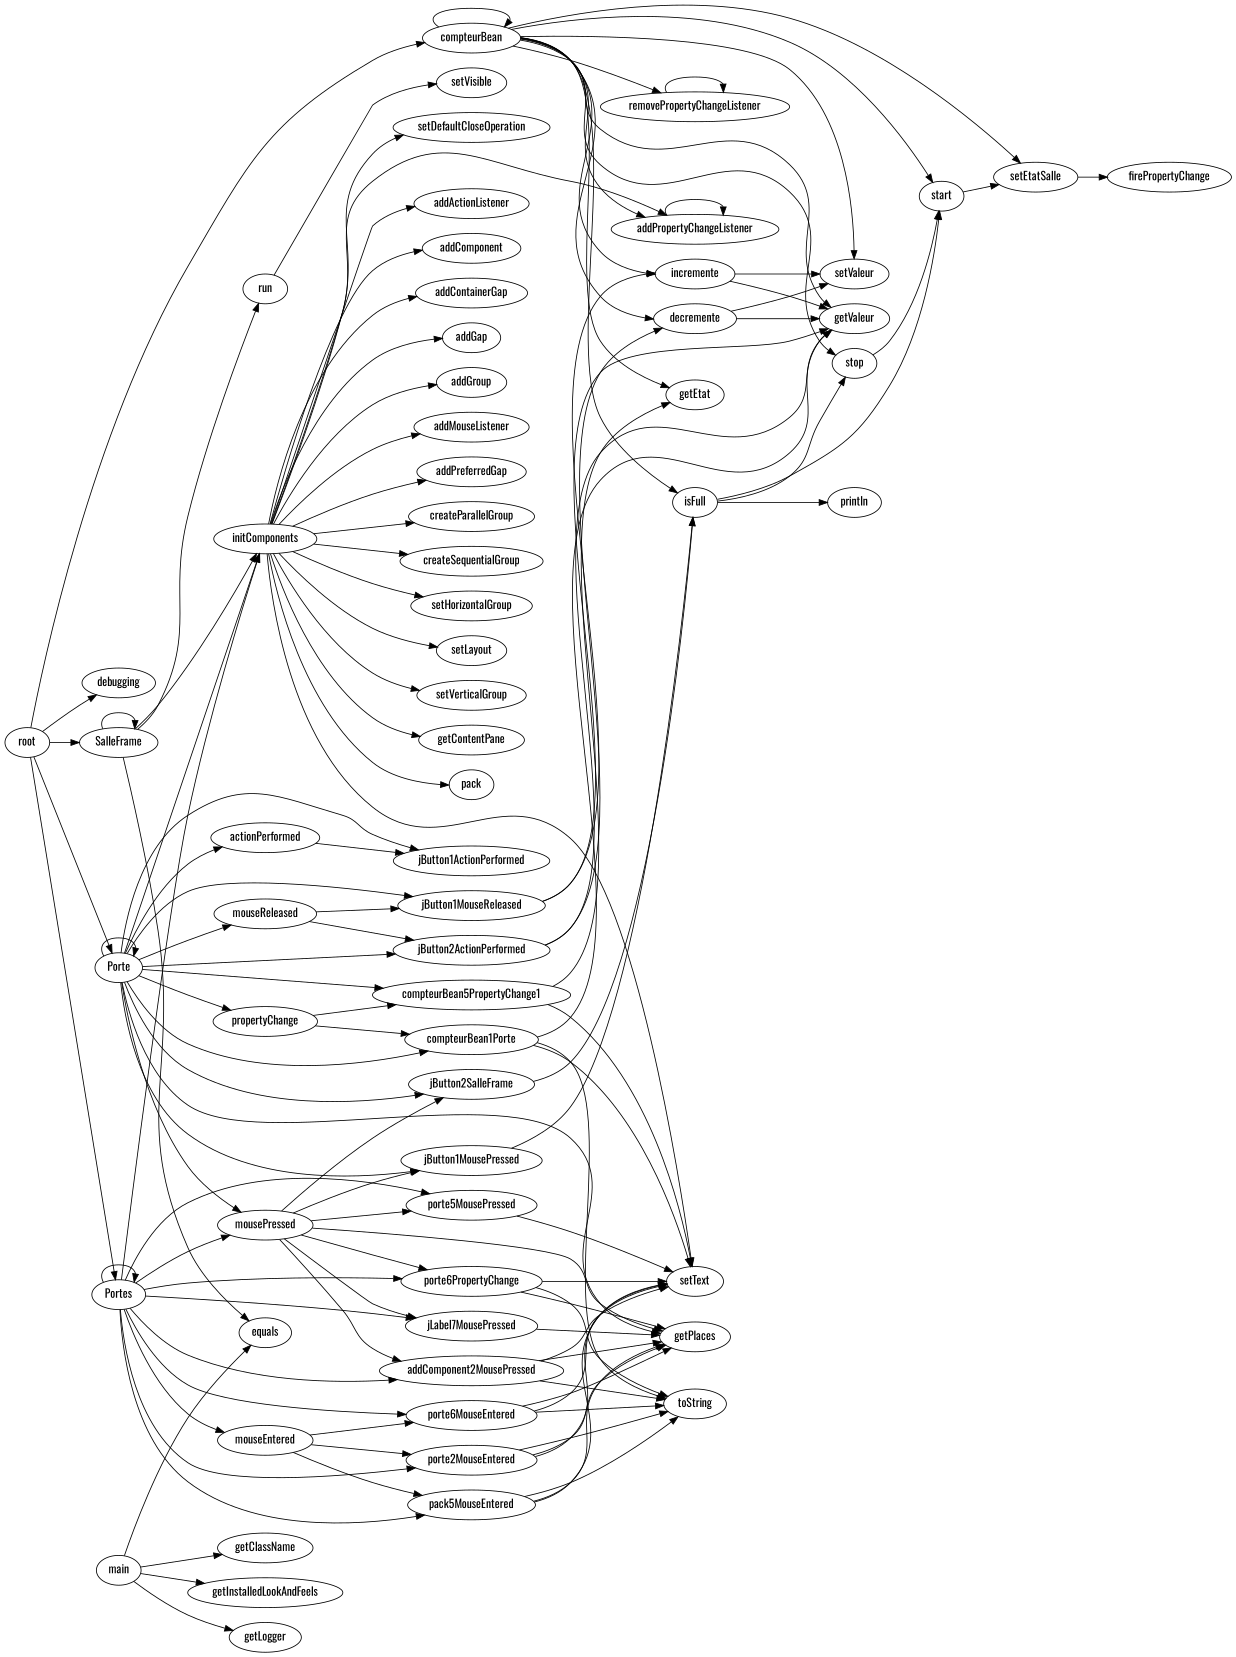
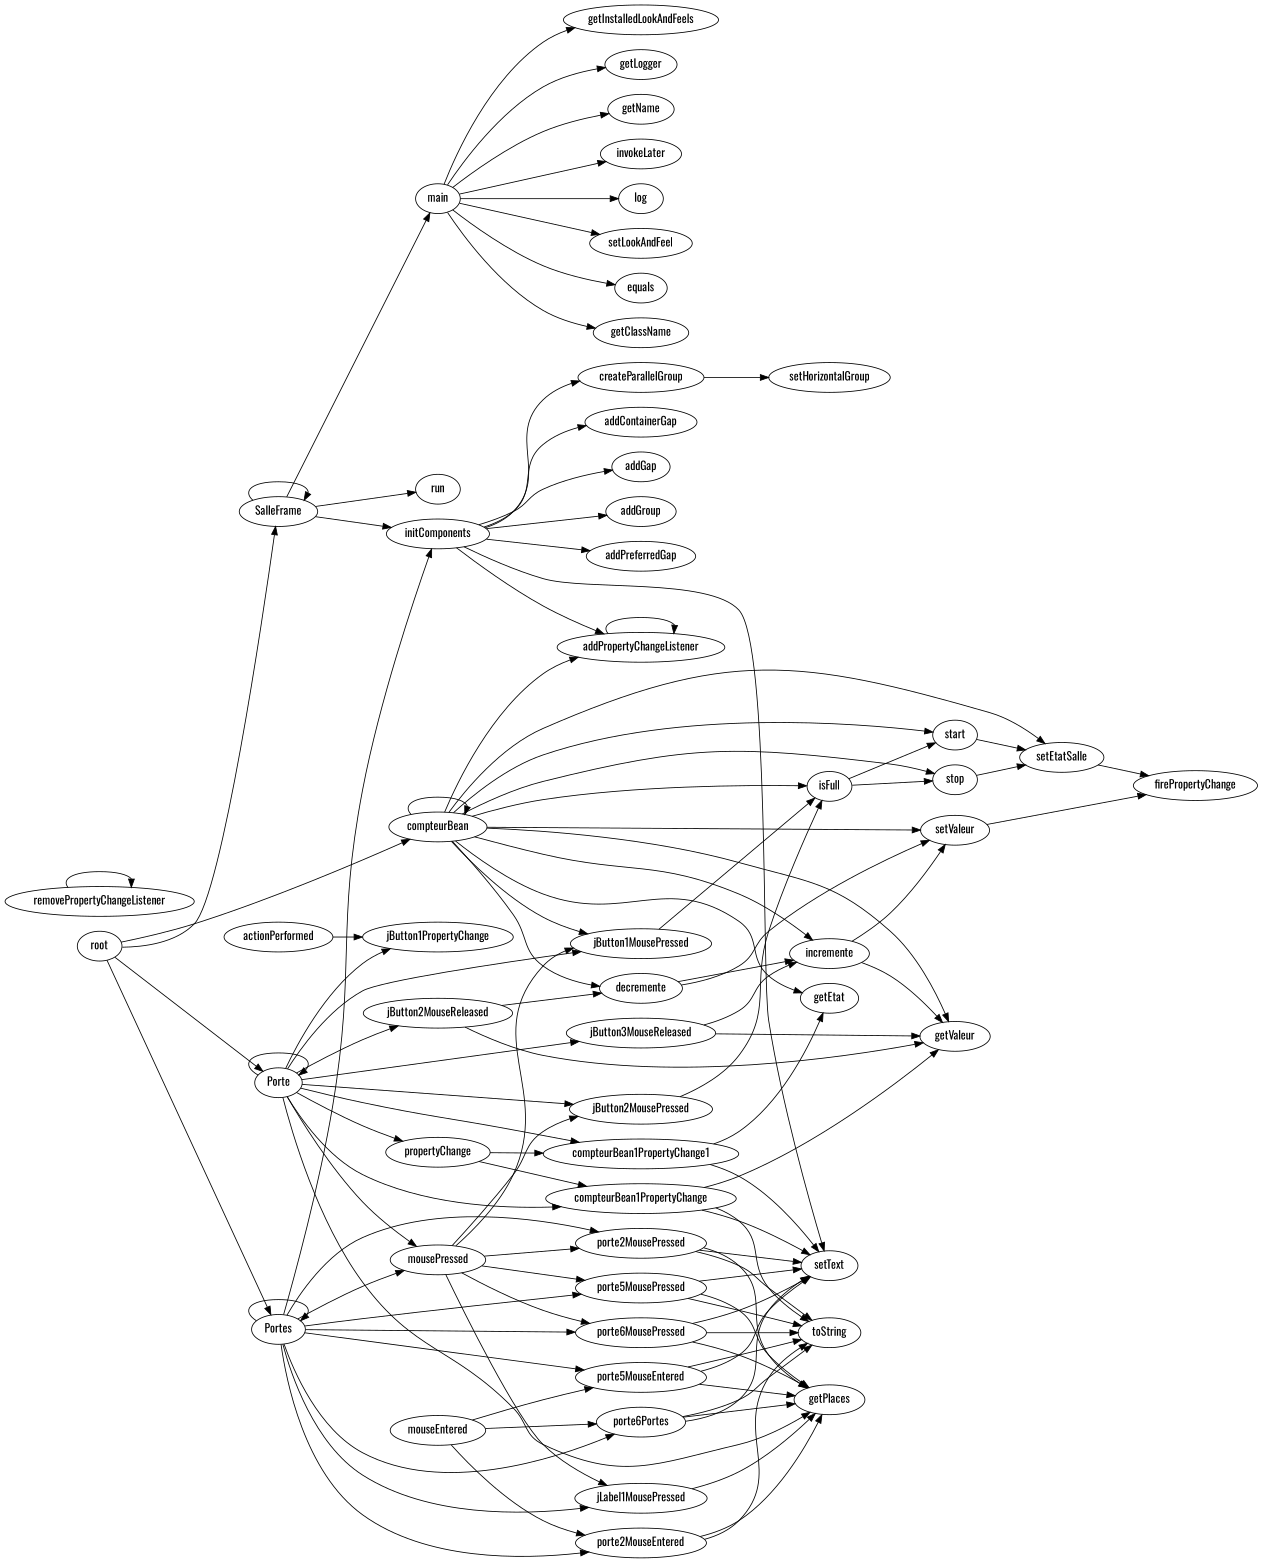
edge "compteurBean" -> "removePropertyChangeListener": now "compteurBean" -> "jButton1MousePressed"
node "setVisible": removed
node "getName": added
node "setDefaultCloseOperation": removed
node "invokeLater": added
node "log": added
node "addActionListener": removed
node "setLookAndFeel": added
node "addComponent": removed
edge "stop" -> "start": now "stop" -> "setEtatSalle"
edge "decremente" -> "getValeur": now "decremente" -> "incremente"
node "addMouseListener": removed
node "println": removed
node "createSequentialGroup": removed
edge "initComponents" -> "setHorizontalGroup": now "createParallelGroup" -> "setHorizontalGroup"
node "setLayout": removed
node "debugging": removed
node "setVerticalGroup": removed
node "getContentPane": removed
edge "Porte" -> "initComponents": removed
node "pack": removed
edge "setValeur" -> "firePropertyChange": added
node "jButton1ActionPerformed": label "jButton1ActionPerformed" -> "jButton1PropertyChange"
edge "Porte" -> "actionPerformed": removed
node "jButton1MouseReleased": label "jButton1MouseReleased" -> "jButton3MouseReleased"
node "mouseReleased": removed
node "jButton2ActionPerformed": label "jButton2ActionPerformed" -> "jButton2MouseReleased"
node "compteurBean5PropertyChange1": label "compteurBean5PropertyChange1" -> "compteurBean1PropertyChange1"
node "compteurBean1Porte": label "compteurBean1Porte" -> "compteurBean1PropertyChange"
edge "SalleFrame" -> "equals": now "SalleFrame" -> "main"
node "jButton2SalleFrame": label "jButton2SalleFrame" -> "jButton2MousePressed"
edge "mousePressed" -> "getPlaces": now "porte5MousePressed" -> "getPlaces"
node "porte6PropertyChange": label "porte6PropertyChange" -> "porte6MousePressed"
edge "porte5MousePressed" -> "toString": added
node "jLabel7MousePressed": label "jLabel7MousePressed" -> "jLabel1MousePressed"
edge "porte2MouseEntered" -> "setText": removed
node "addComponent2MousePressed": label "addComponent2MousePressed" -> "porte2MousePressed"
edge "Portes" -> "mouseEntered": removed
node "porte6MouseEntered": label "porte6MouseEntered" -> "porte6Portes"
node "pack5MouseEntered": label "pack5MouseEntered" -> "porte5MouseEntered"
